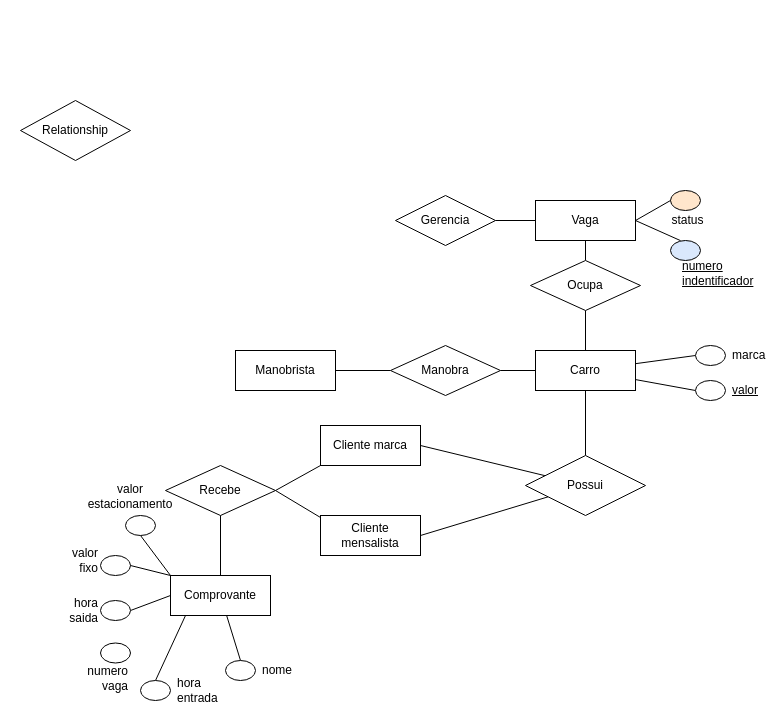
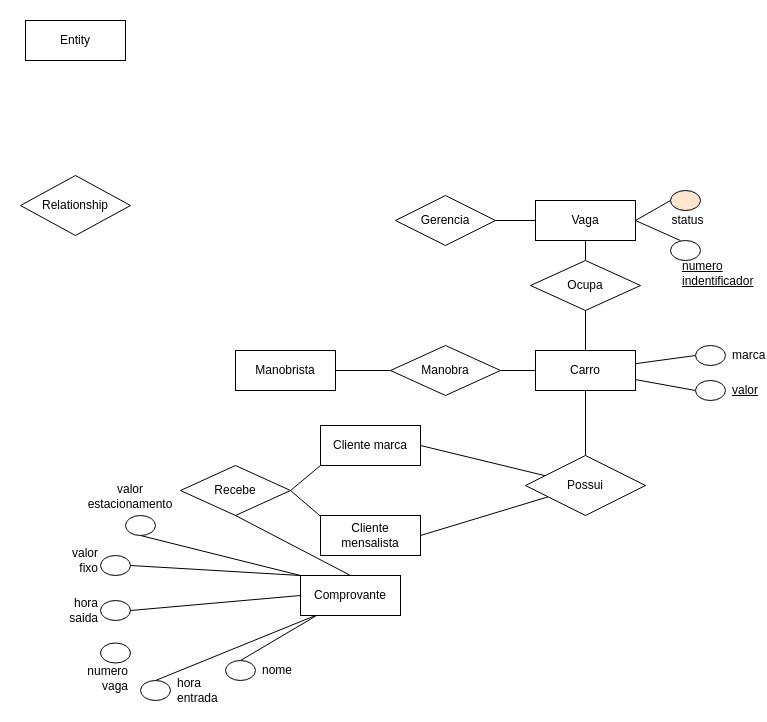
node "Entity": added
node "Relationship": moved (76, 131) -> (76, 206)
node "numero indentificador": fillcolor #dae8fc -> #ffffff
node "Recebe": moved (221, 491) -> (236, 491)
node "Comprovante": moved (221, 596) -> (351, 596)
